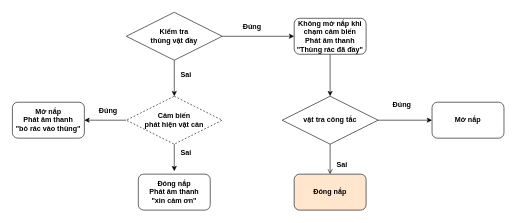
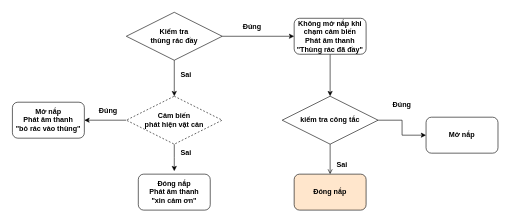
node "Kiểm tra thùng vật đầy": label "Kiểm tra thùng vật đầy" -> "Kiểm tra thùng rác đầy"
node "vật tra công tắc": label "vật tra công tắc" -> "kiểm tra công tắc"
node "Mở nắp": moved (468, 120) -> (462, 135)
